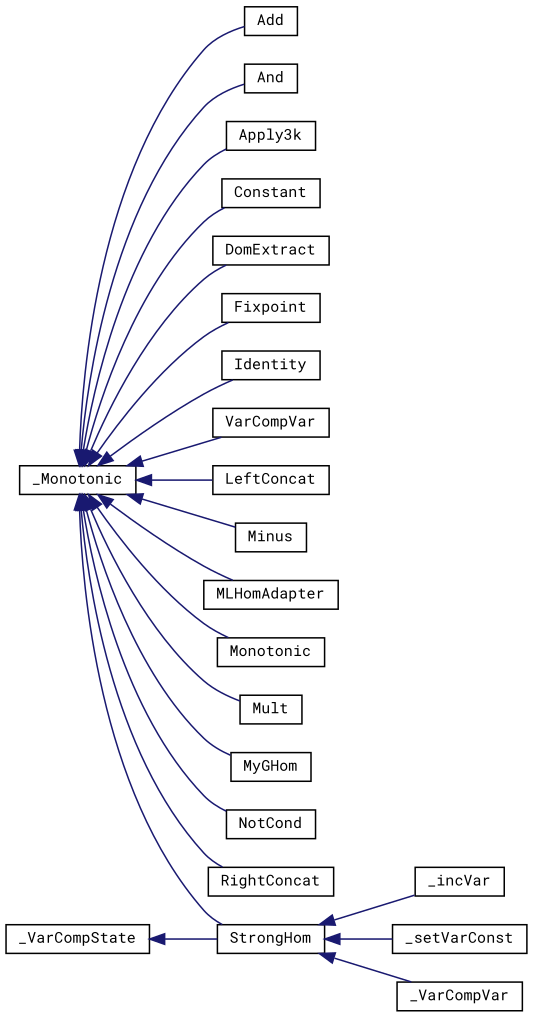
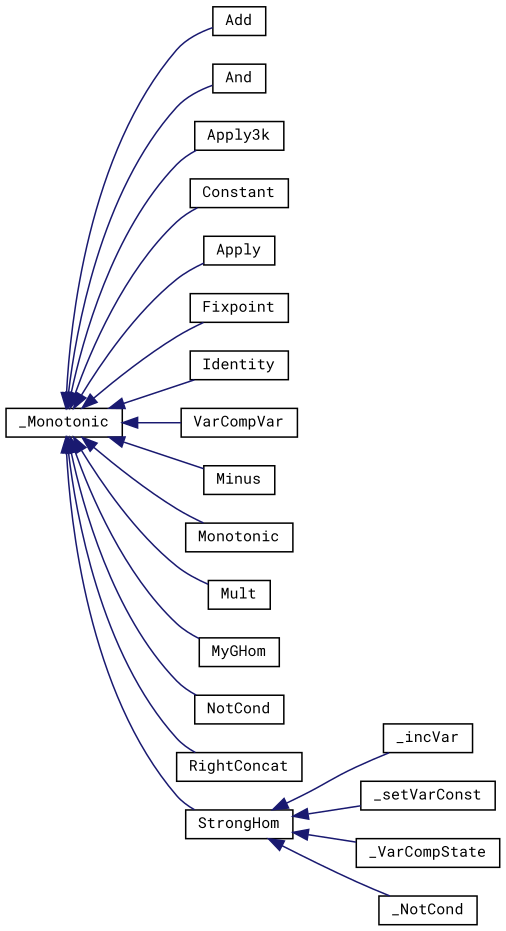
node "DomExtract": label "DomExtract" -> "Apply"
node "LeftConcat": removed
node "MLHomAdapter": removed
edge "StrongHom" -> "_VarCompState": reversed
node "_VarCompVar": label "_VarCompVar" -> "_NotCond"
